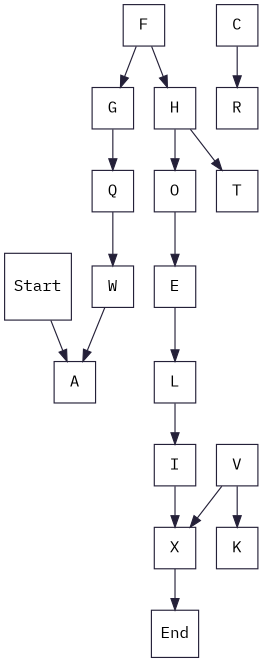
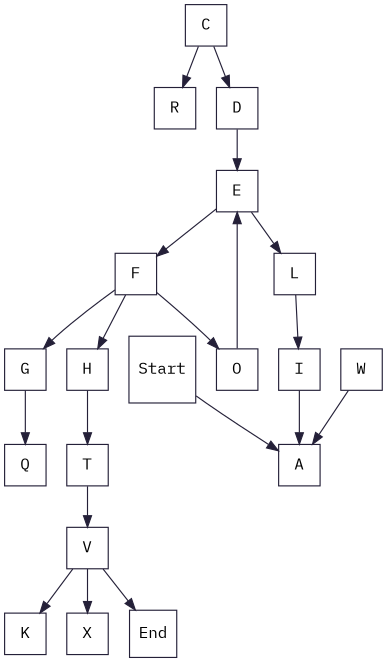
node "D": added
edge "H" -> "O": now "F" -> "O"
edge "E" -> "F": added
edge "Q" -> "W": removed
edge "T" -> "V": added
edge "I" -> "X": now "I" -> "A"
edge "X" -> "End": now "V" -> "End"
